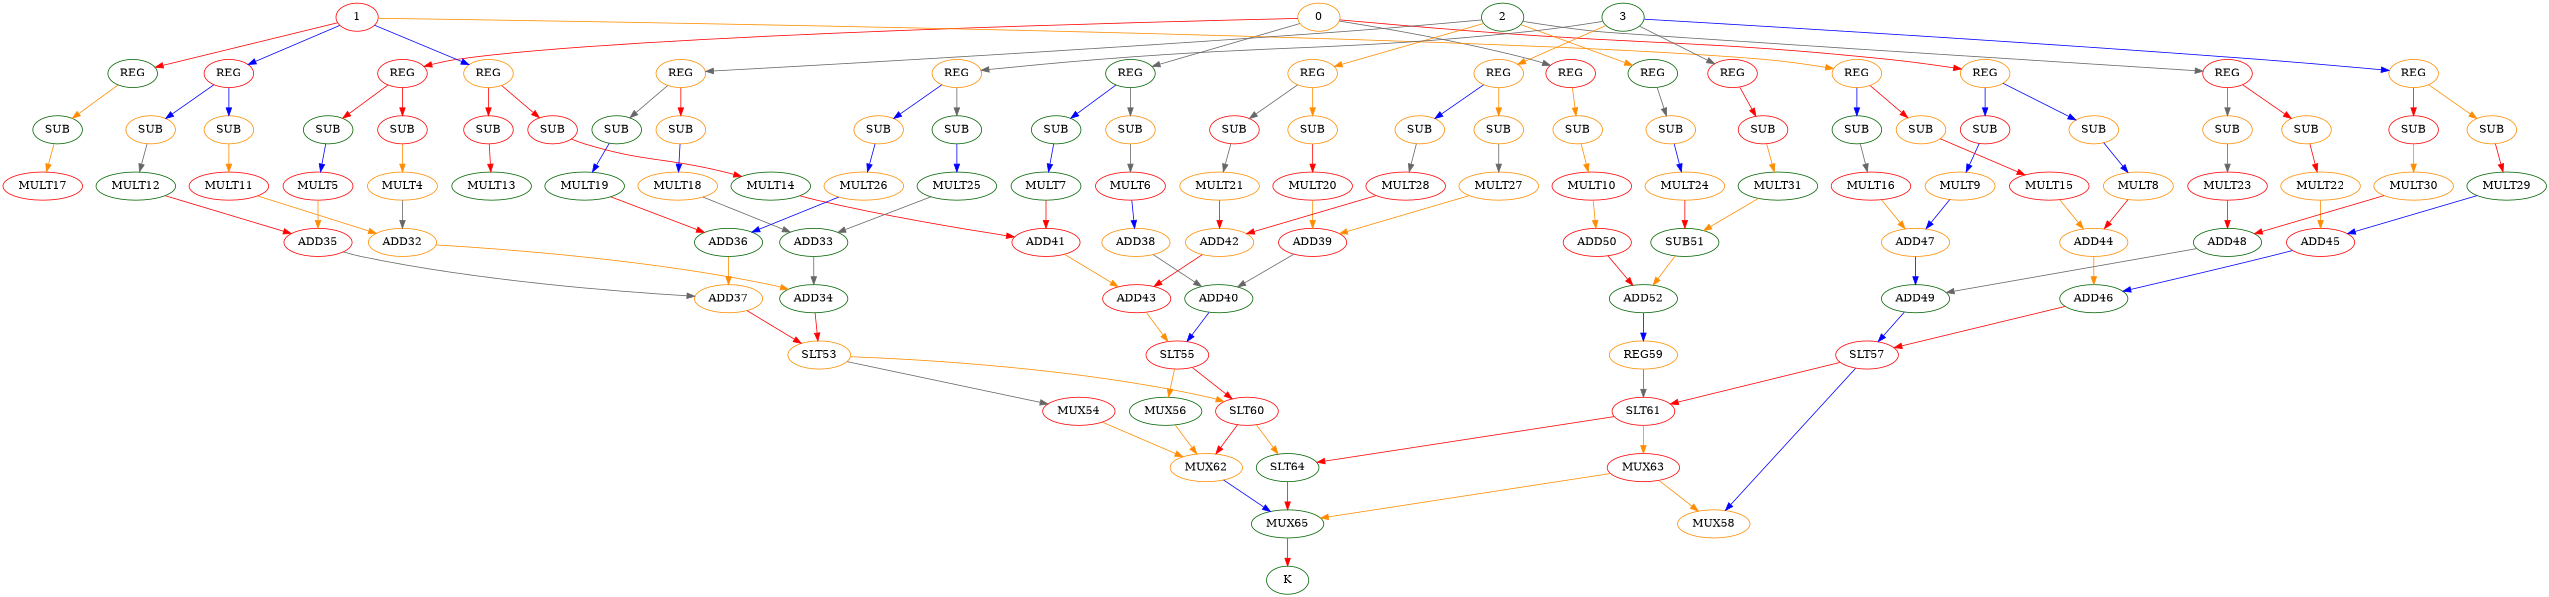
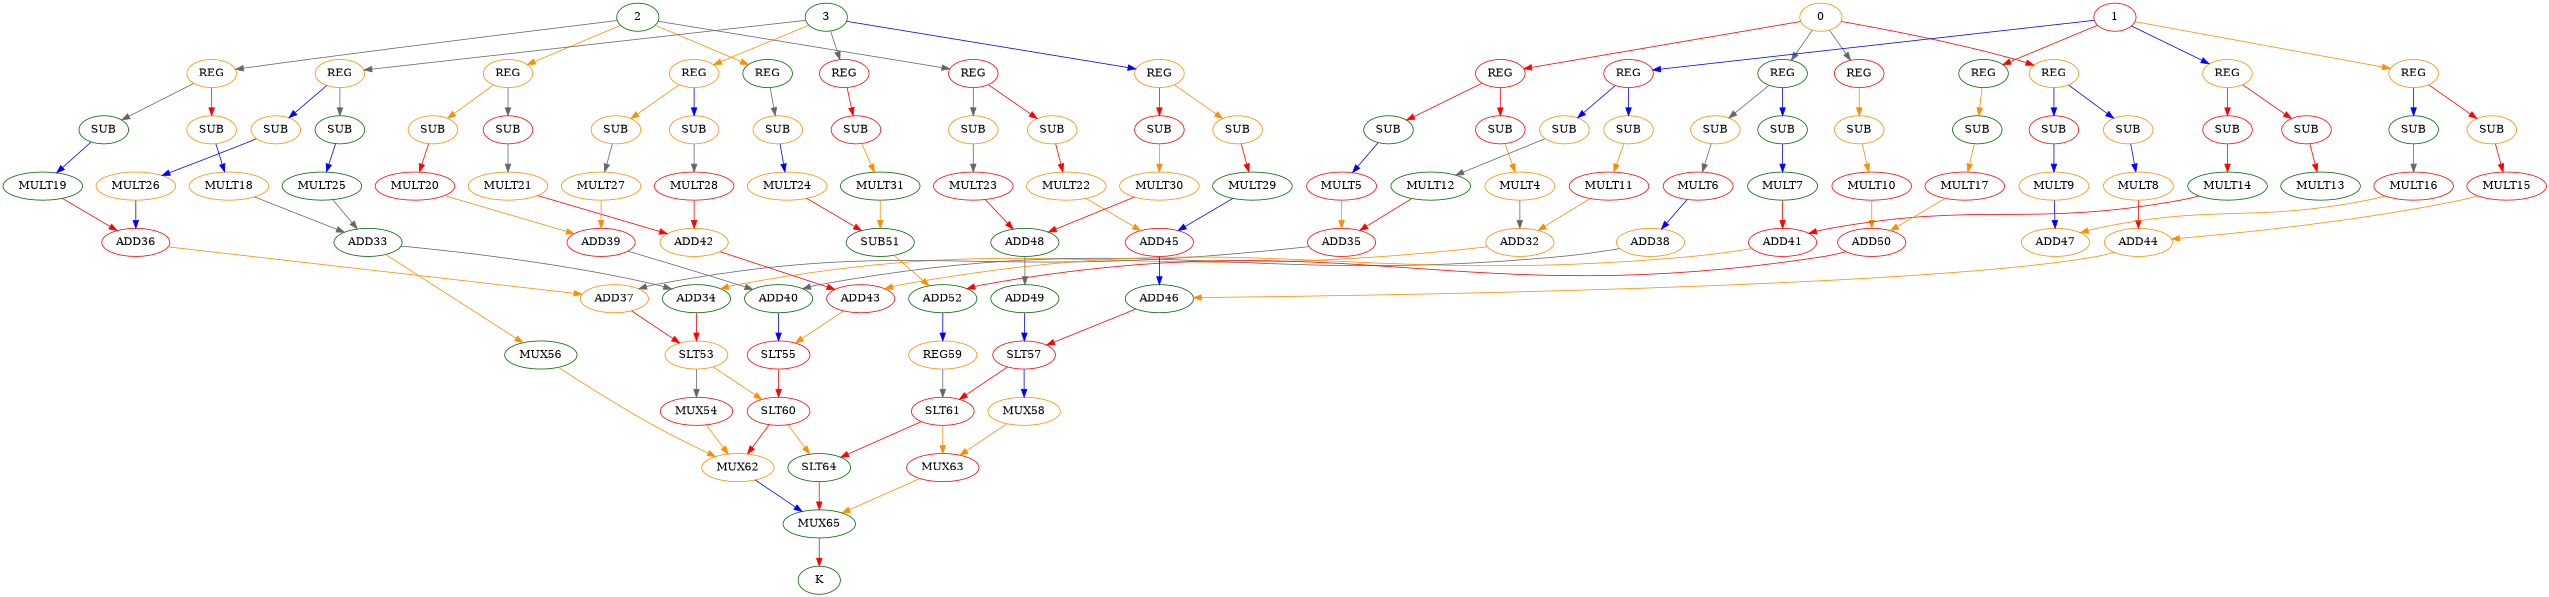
edge "MULT17" -> "ADD50": added
node "ADD36": color darkgreen -> red
edge "ADD47" -> "ADD49": removed
edge "SLT55" -> "MUX56": now "ADD33" -> "MUX56"
edge "MUX63" -> "MUX58": reversed
